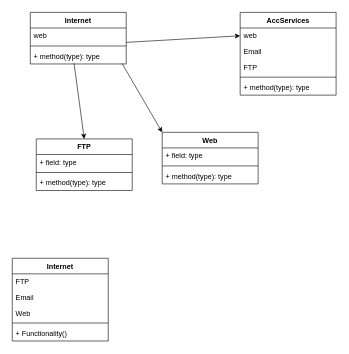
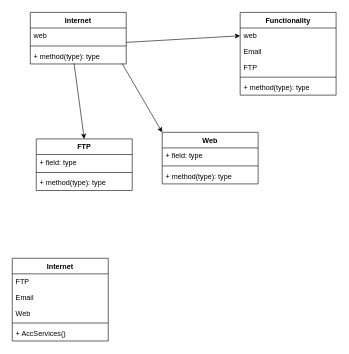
node "AccServices": label "AccServices" -> "Functionality"
node "+ Functionality()": label "+ Functionality()" -> "+ AccServices()"
